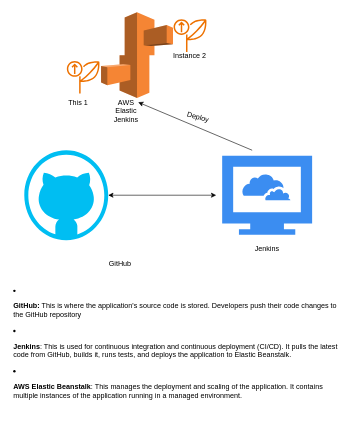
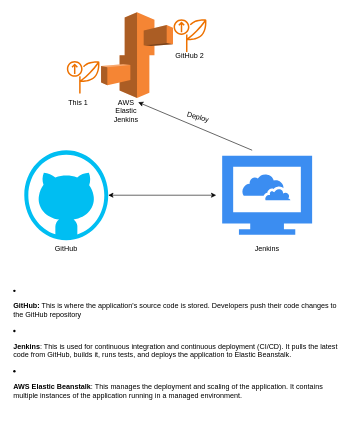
node "Instance 2": label "Instance 2" -> "GitHub 2"
node "GitHub": moved (120, 264) -> (66, 249)
